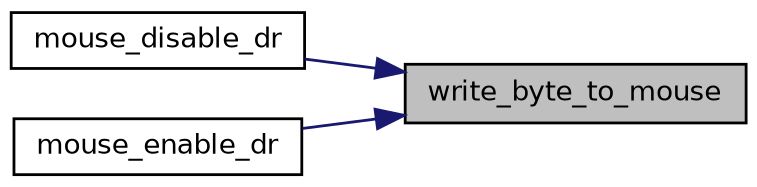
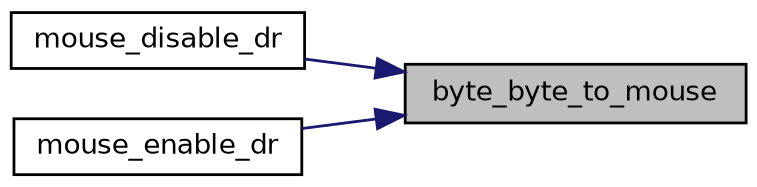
node "write_byte_to_mouse": label "write_byte_to_mouse" -> "byte_byte_to_mouse"
